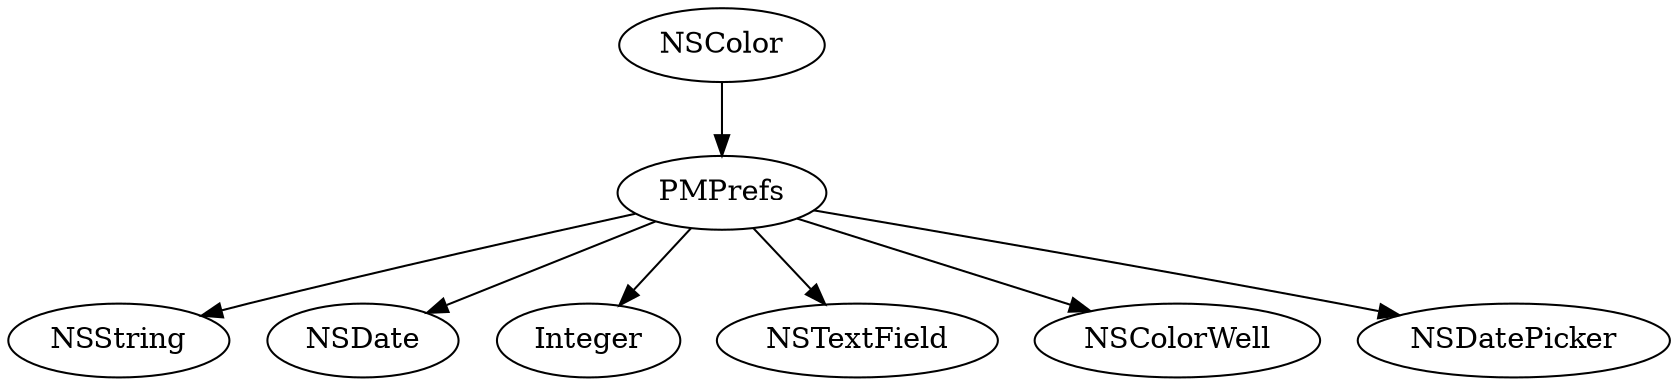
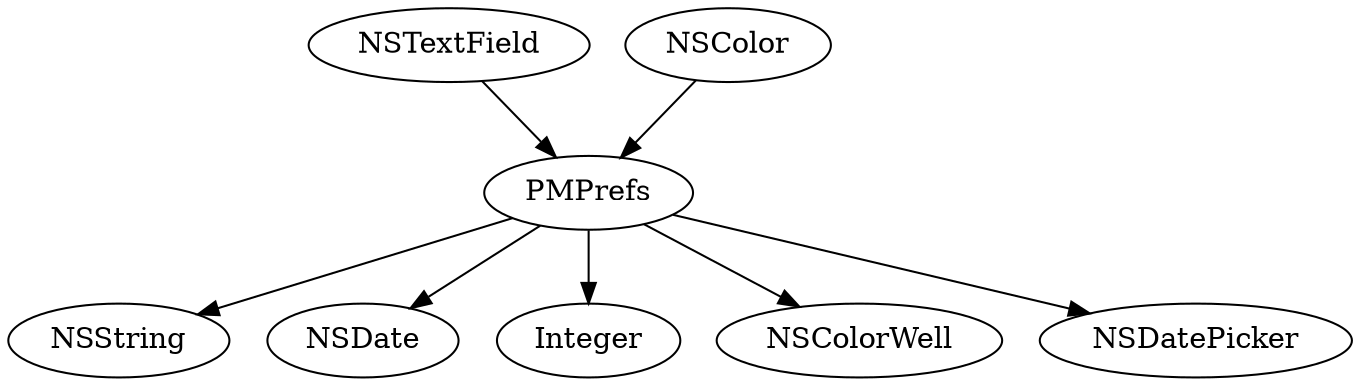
edge "PMPrefs" -> "NSTextField": reversed
